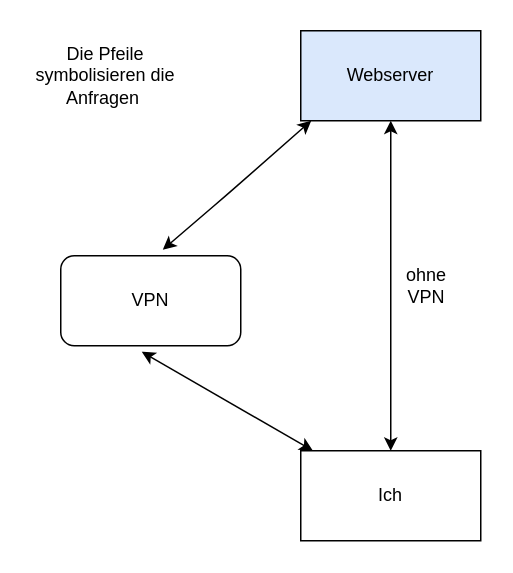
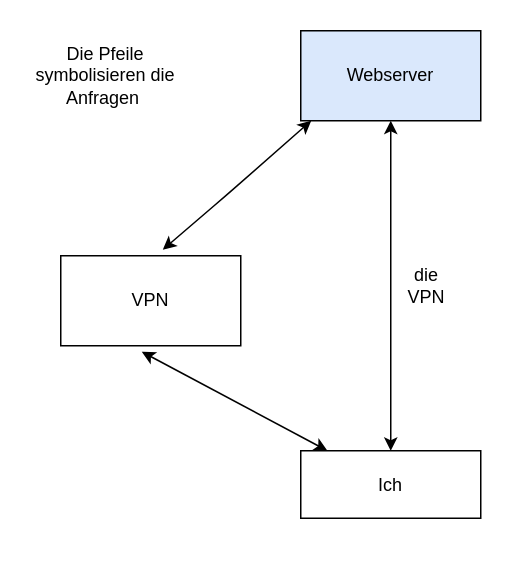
node "ohne VPN": label "ohne VPN" -> "die VPN"
node "VPN": shape rounded rectangle -> rectangle
node "Ich": size 180x90 -> 180x68
